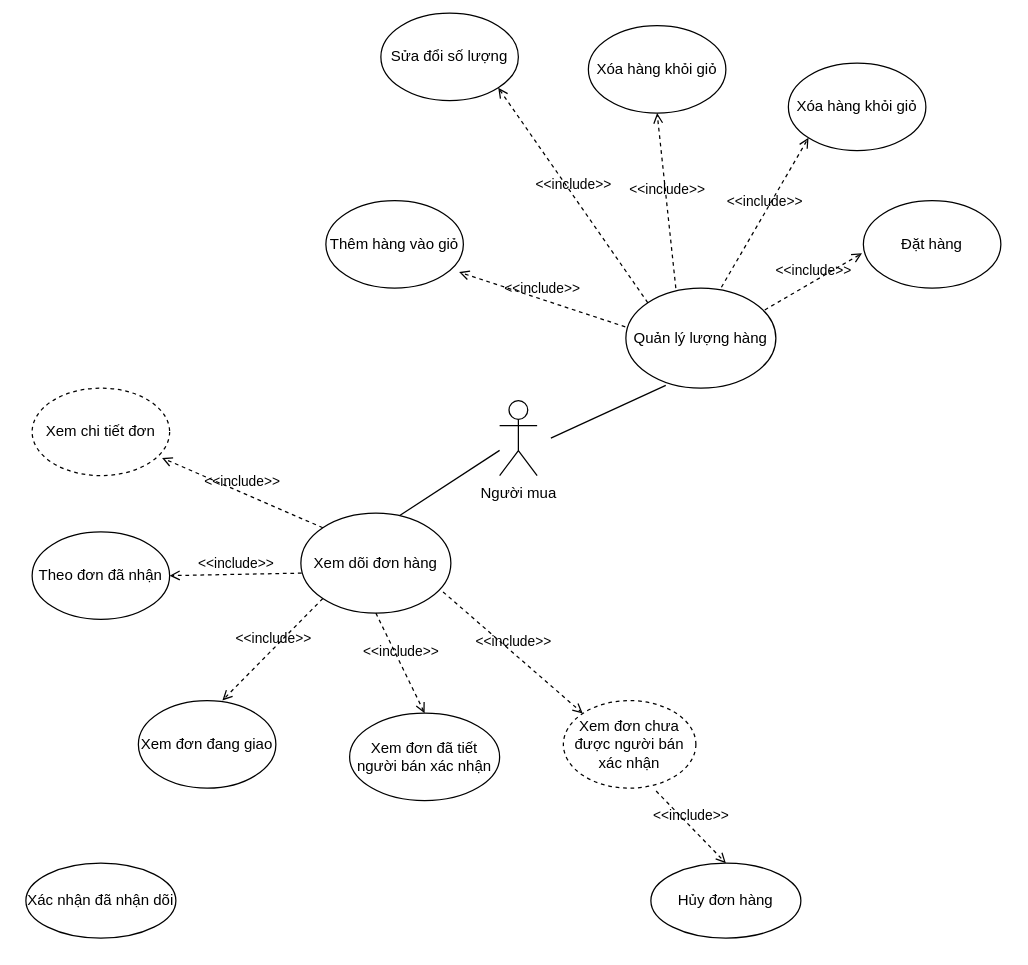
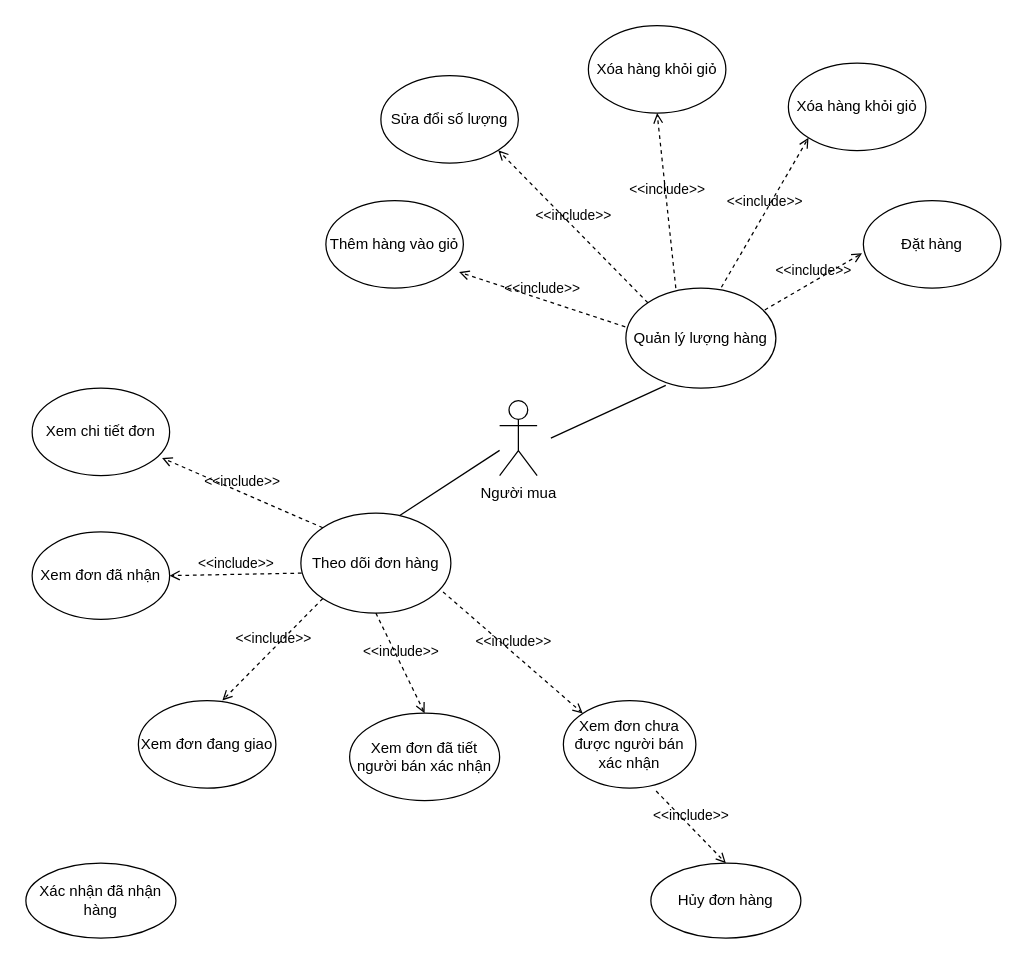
node "Sửa đổi số lượng": moved (449, 57) -> (449, 119)
node "Xem chi tiết đơn": style dashed -> solid
node "Xem dõi đơn hàng": label "Xem dõi đơn hàng" -> "Theo dõi đơn hàng"
node "Theo đơn đã nhận": label "Theo đơn đã nhận" -> "Xem đơn đã nhận"
node "Xem đơn chưa được người bán xác nhận": style dashed -> solid
node "Xác nhận đã nhận dõi": label "Xác nhận đã nhận dõi" -> "Xác nhận đã nhận hàng"
